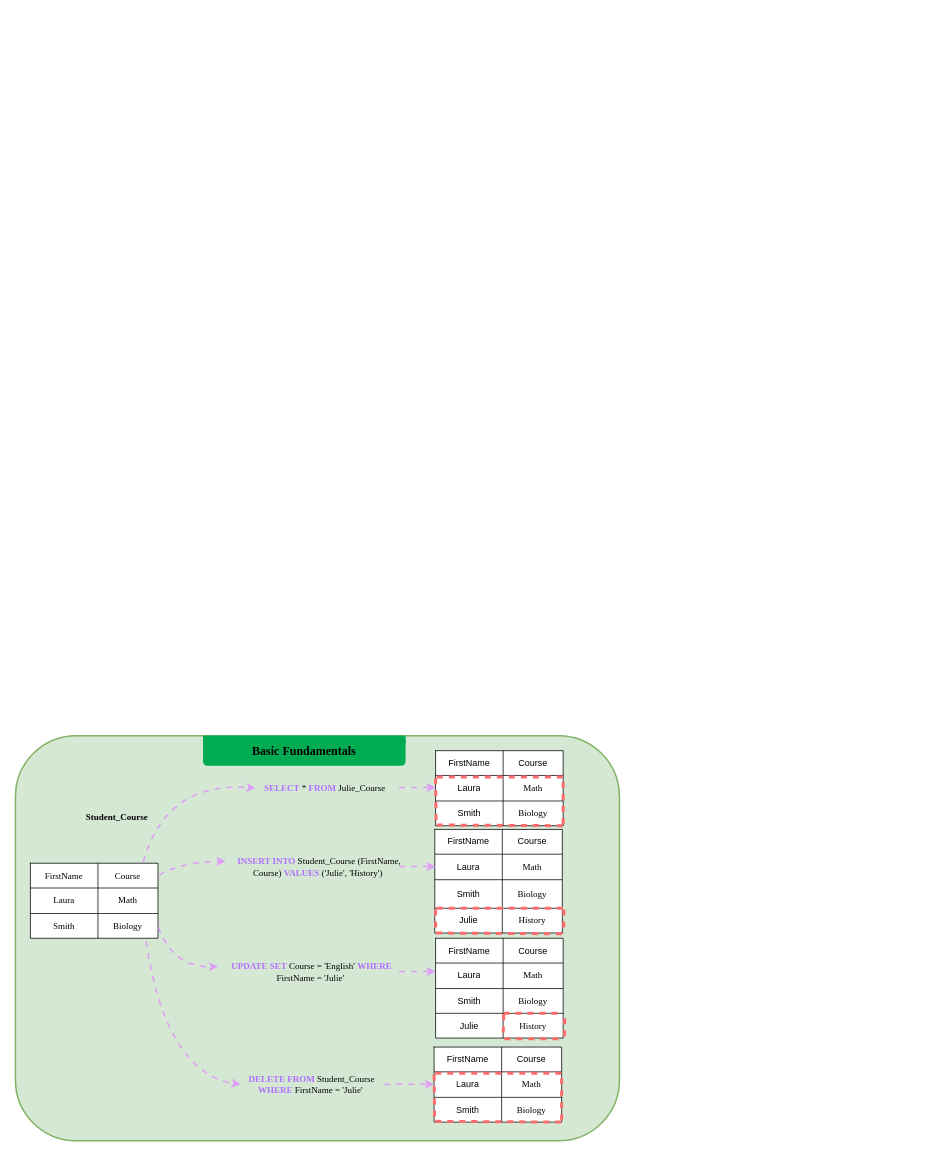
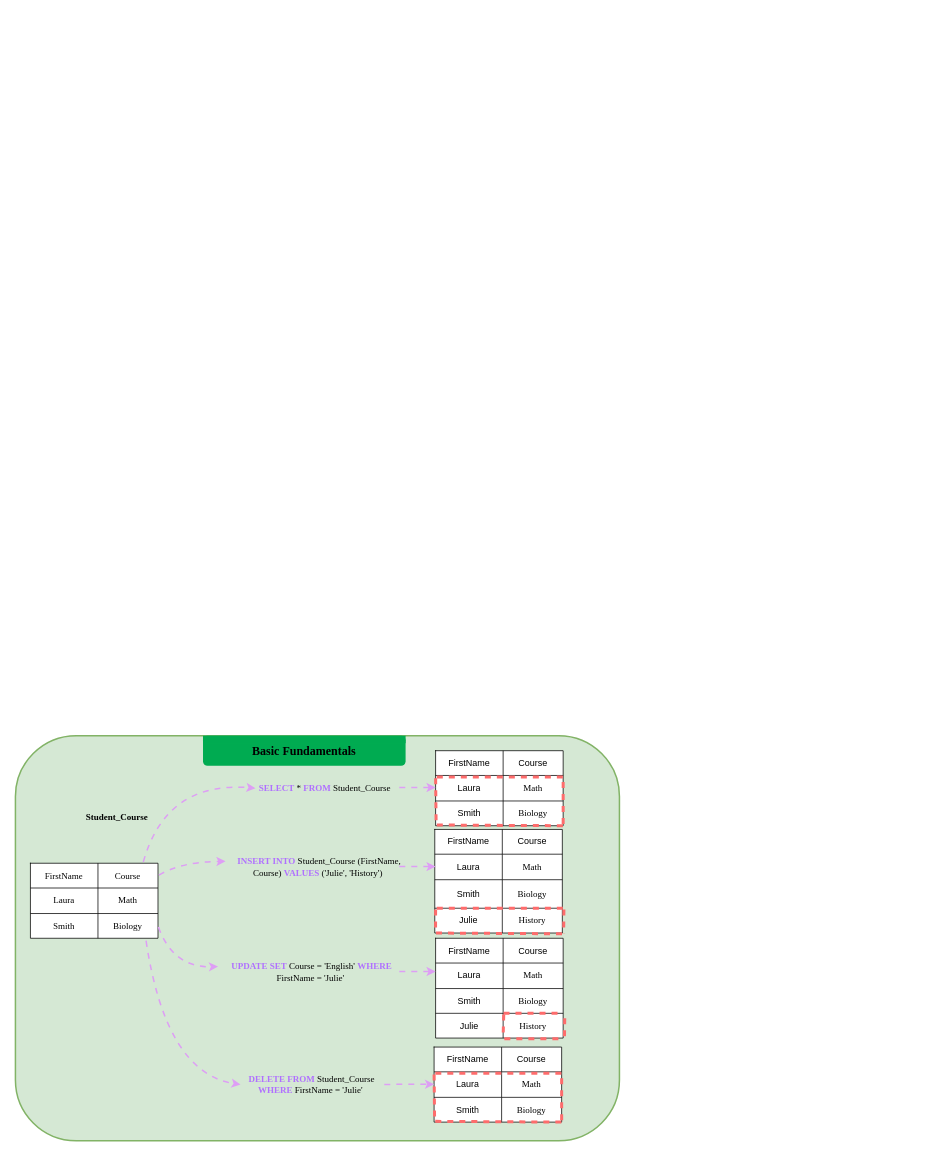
node "SELECT * FROM Julie_Course": label "SELECT * FROM Julie_Course" -> "SELECT * FROM Student_Course"
